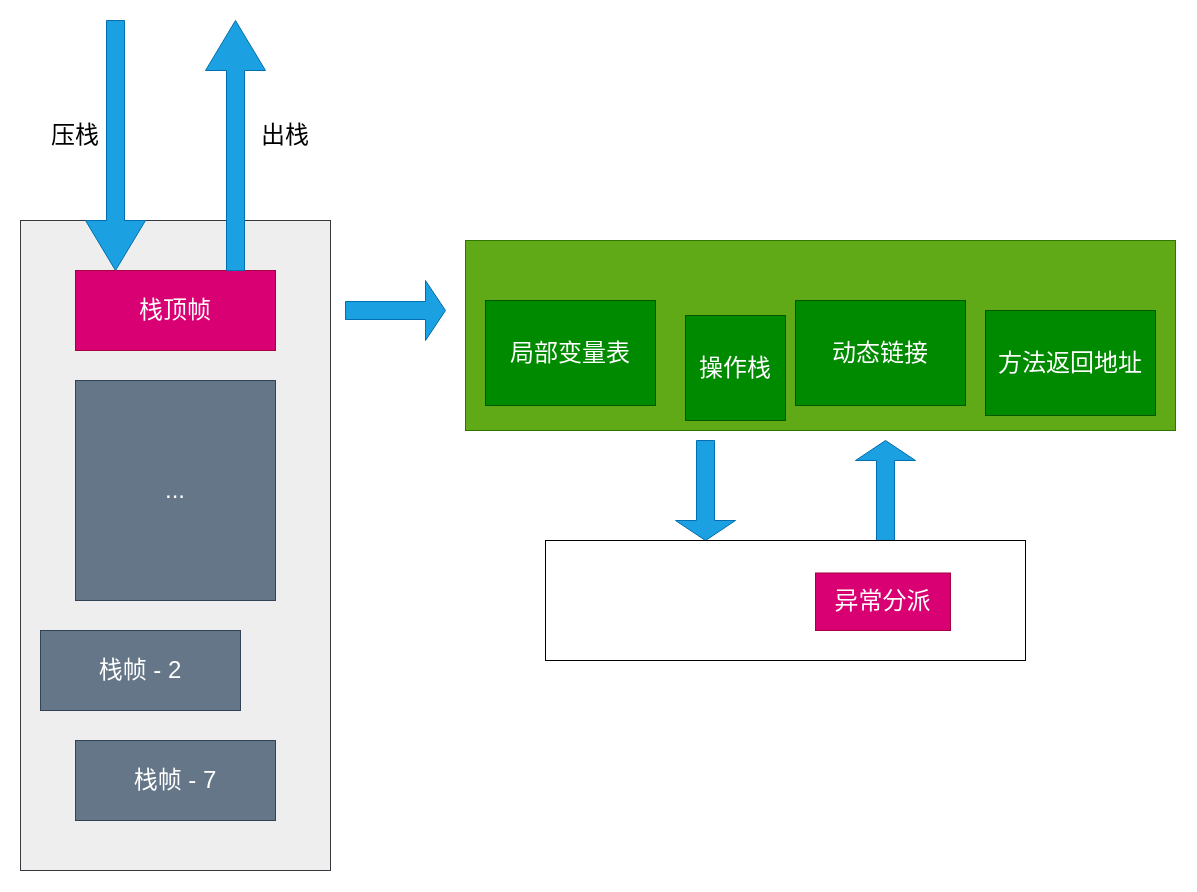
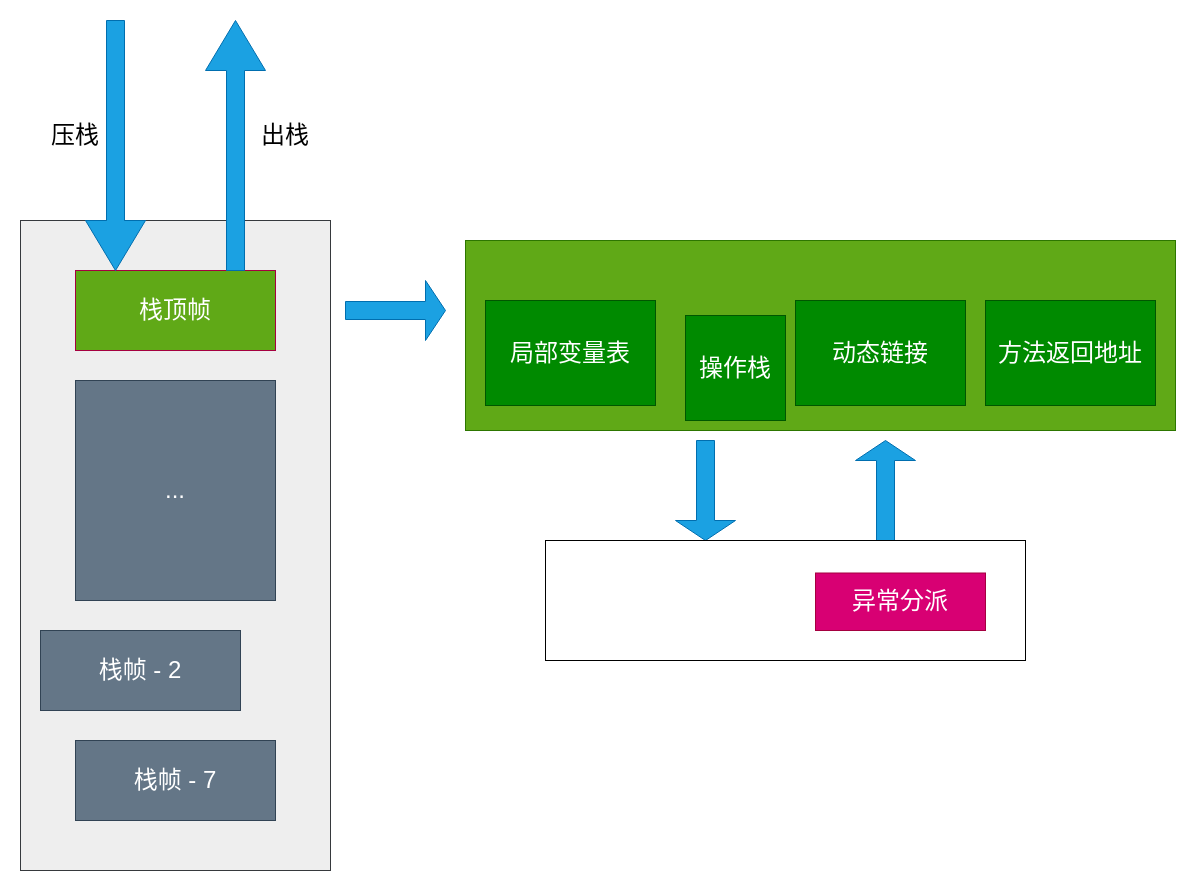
node "栈顶帧": fillcolor #d80073 -> #60a917
node "方法返回地址": moved (1071, 363) -> (1071, 353)
node "异常分派": size 135x58 -> 170x58
